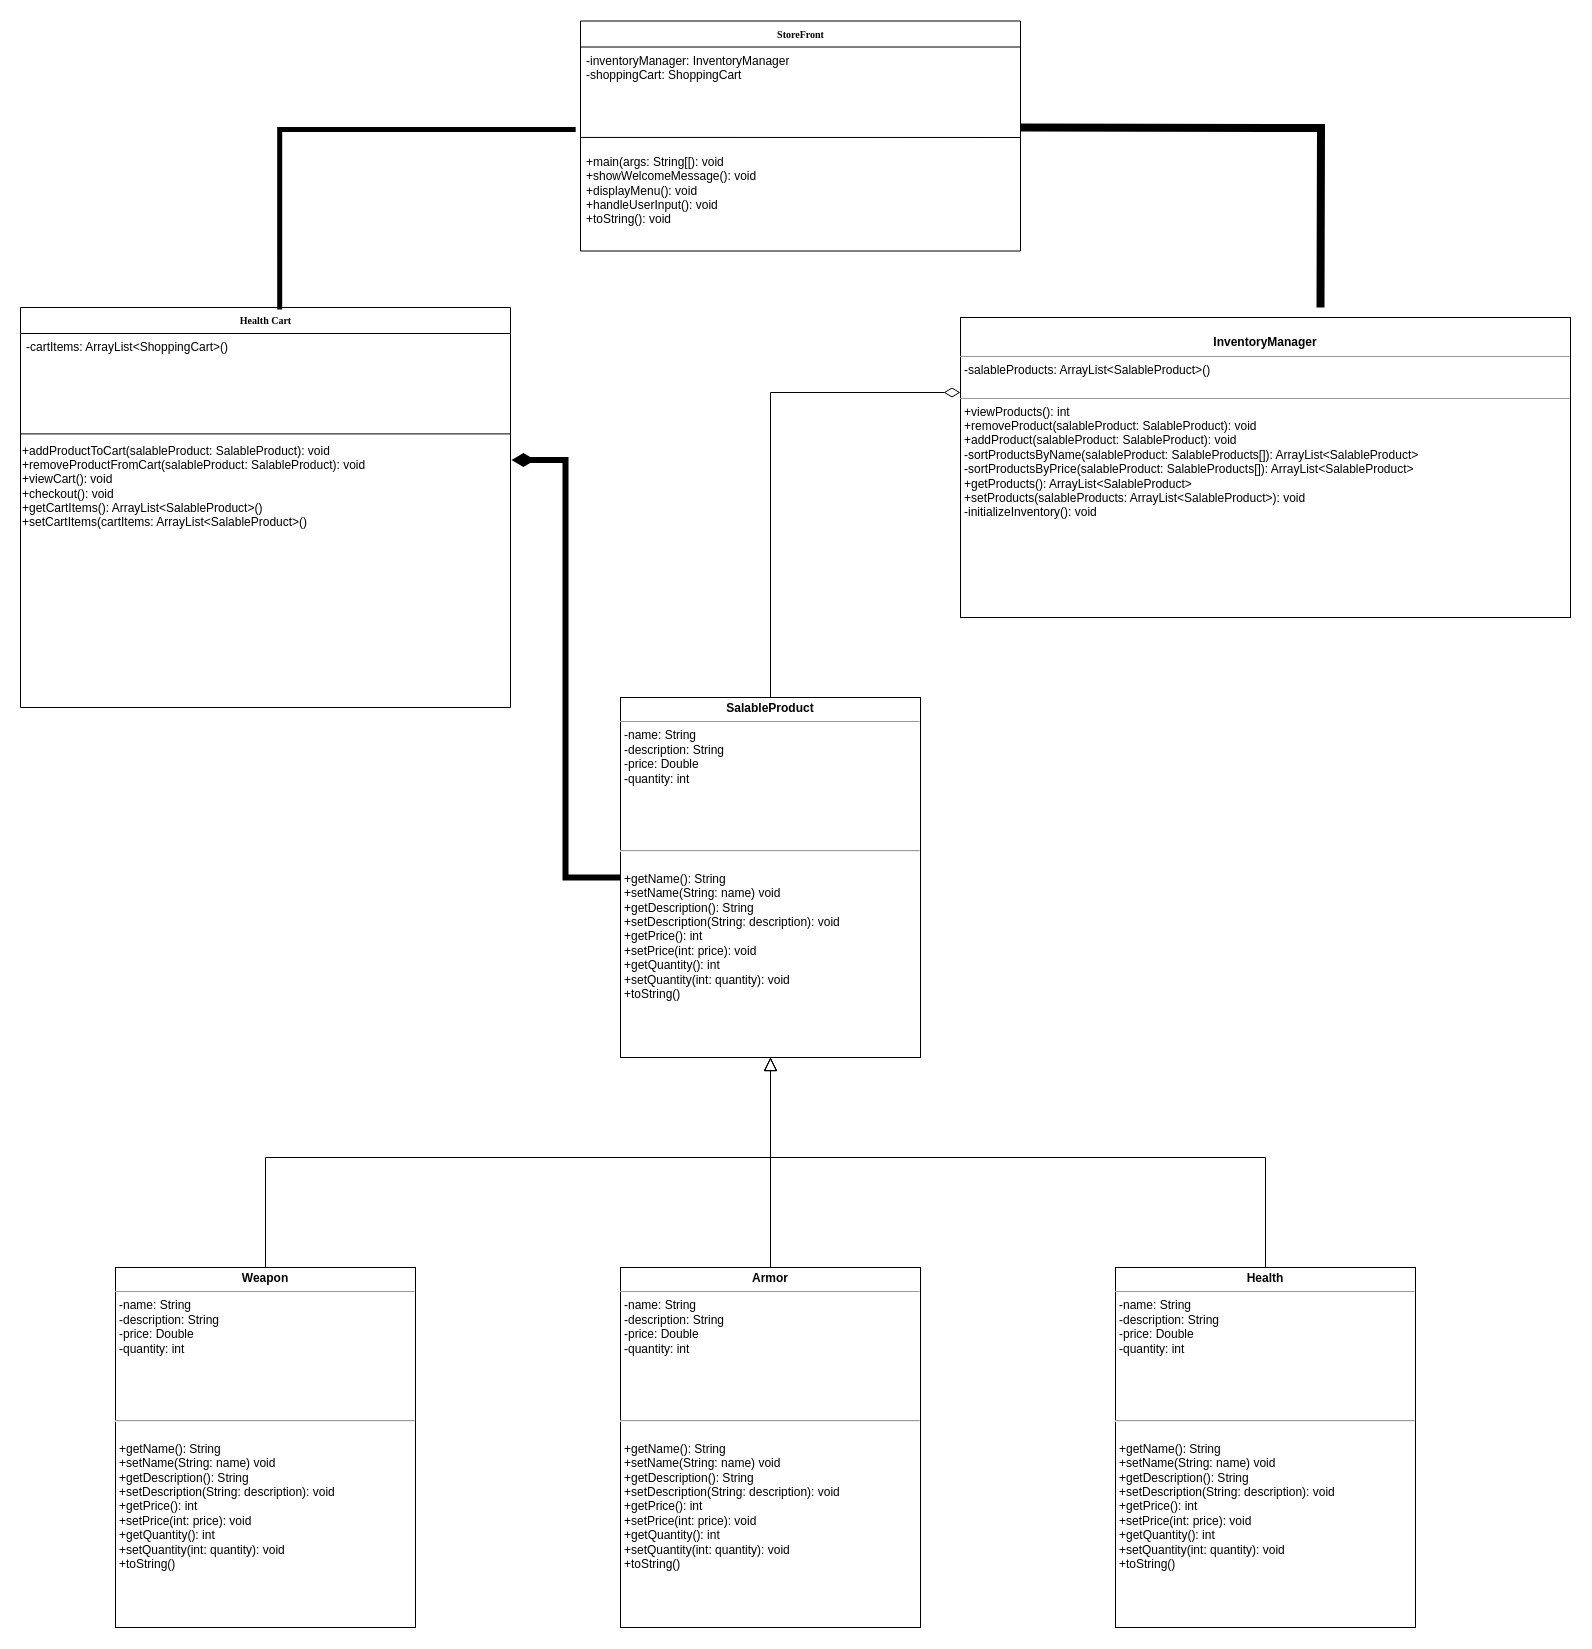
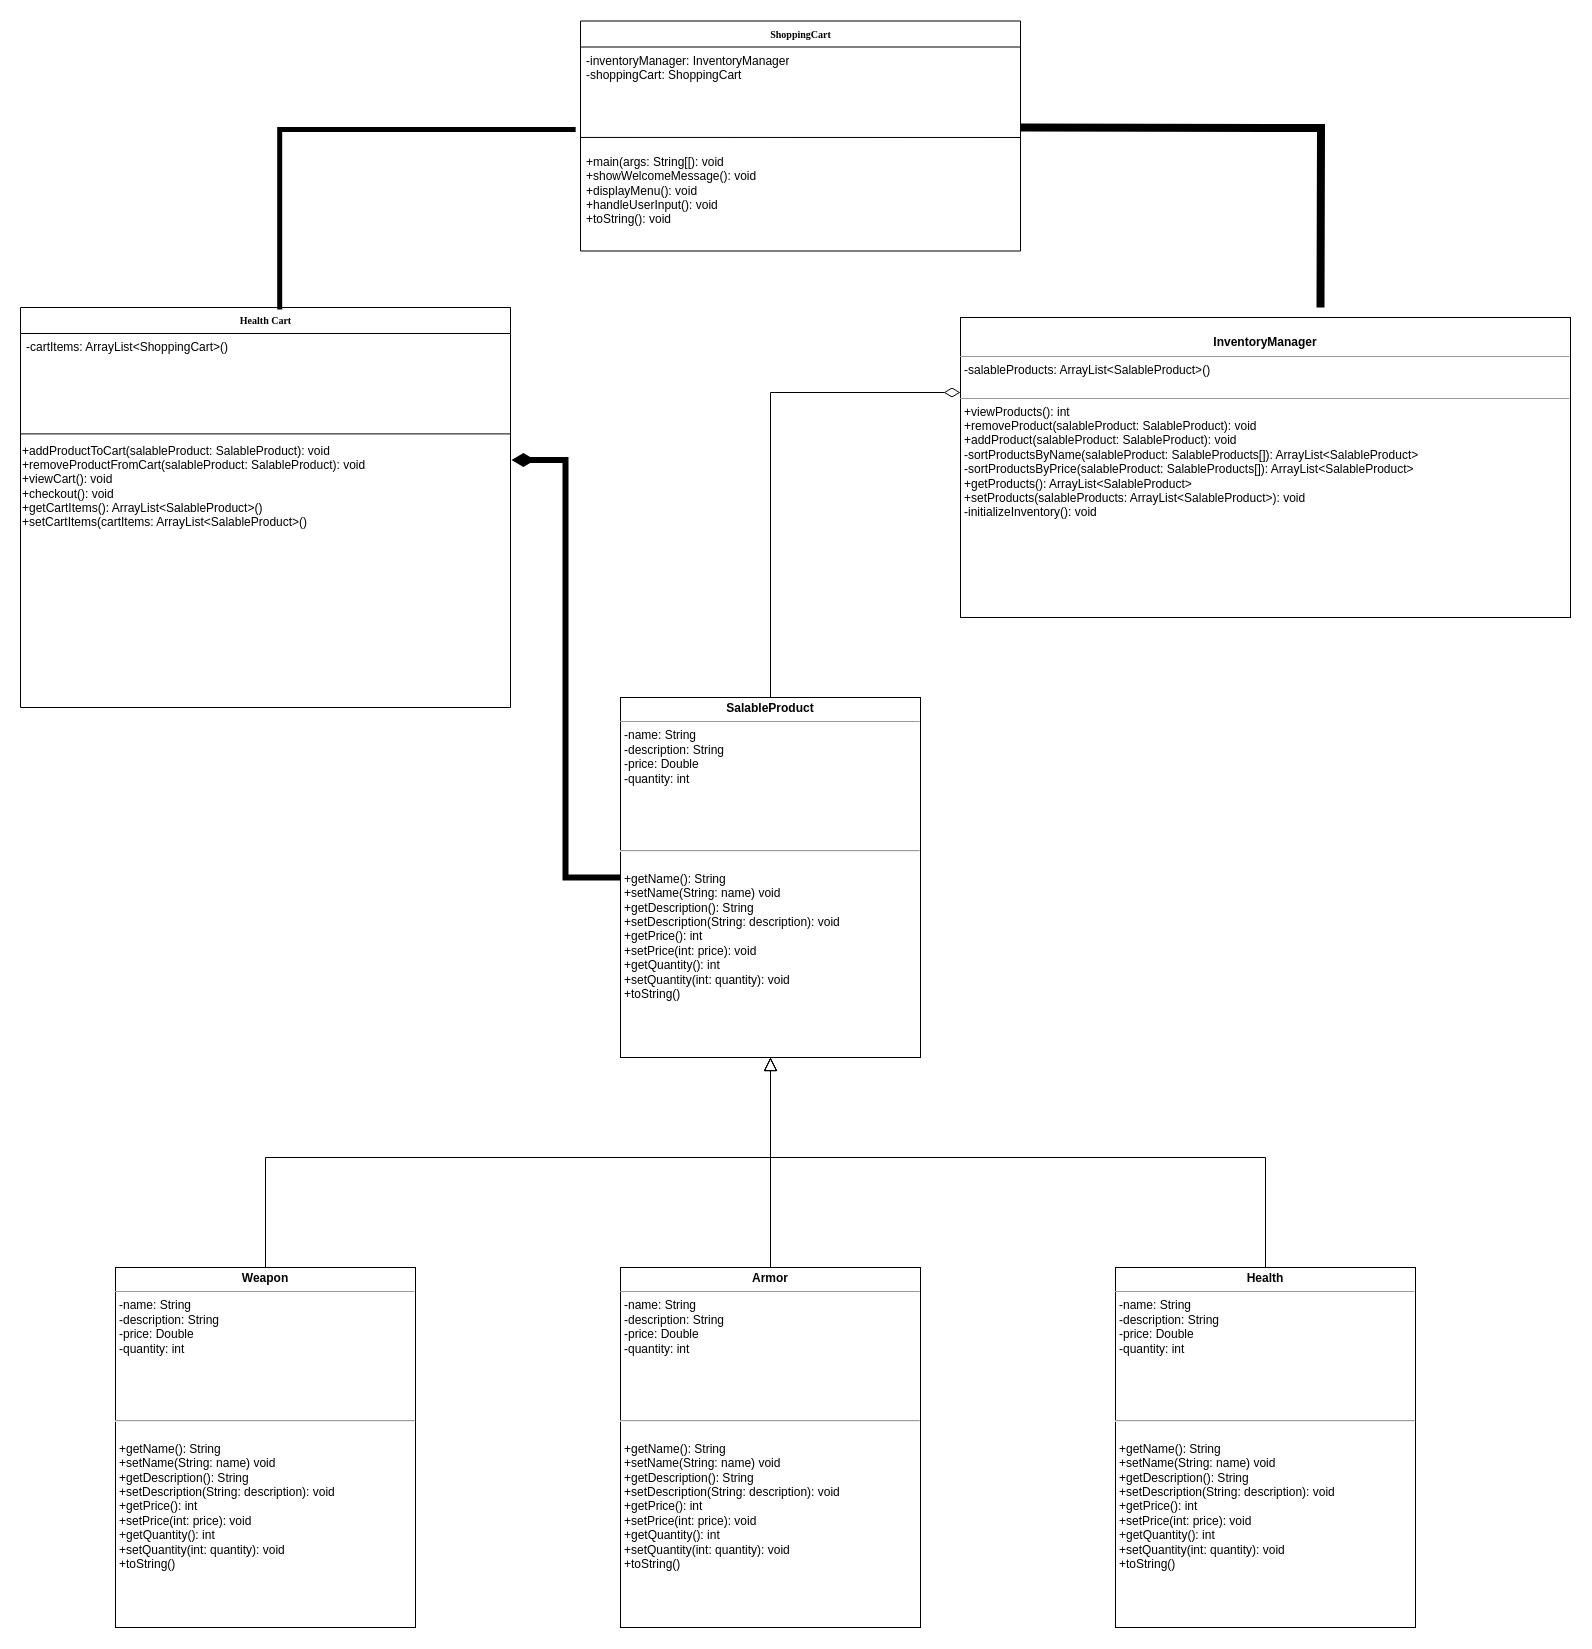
node "StoreFront": label "StoreFront" -> "ShoppingCart"
